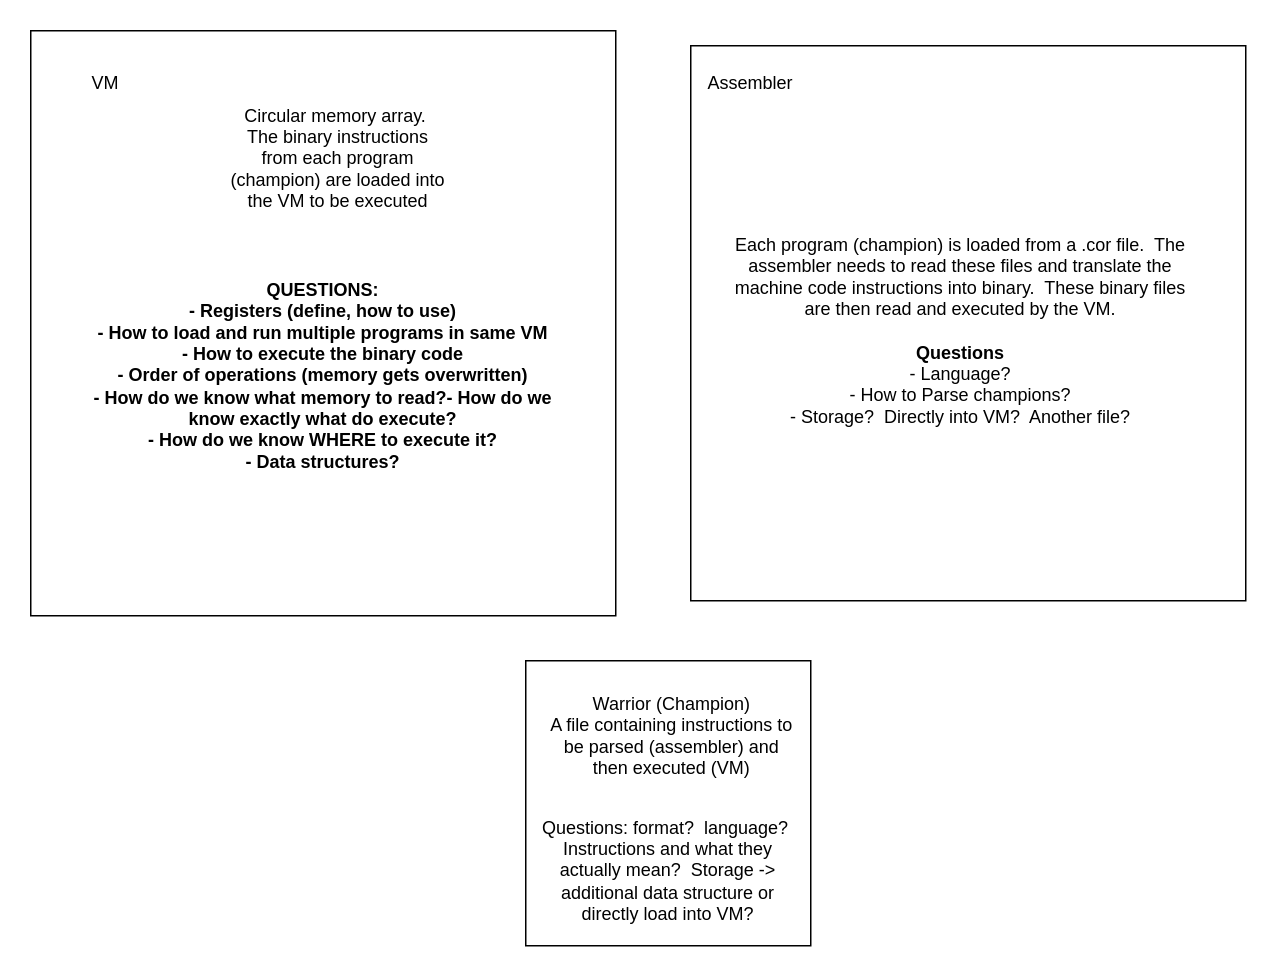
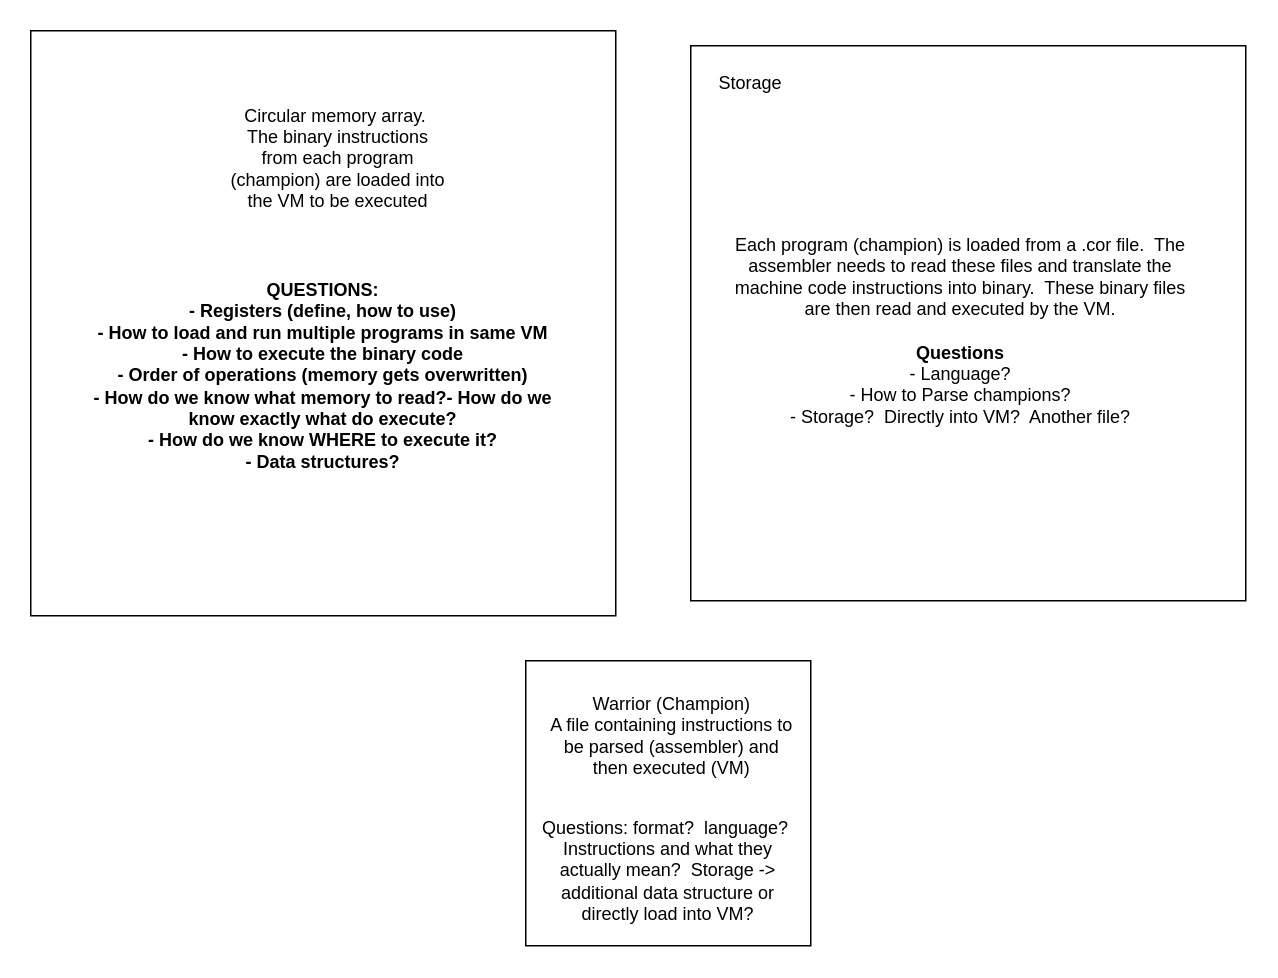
node "VM": removed
node "Assembler": label "Assembler" -> "Storage"
